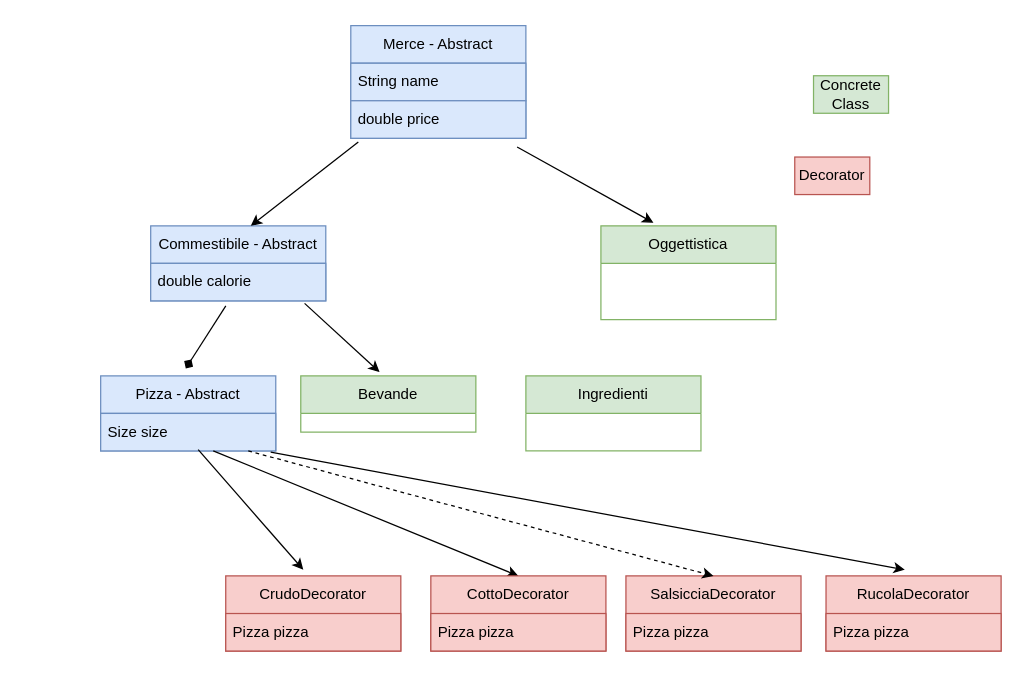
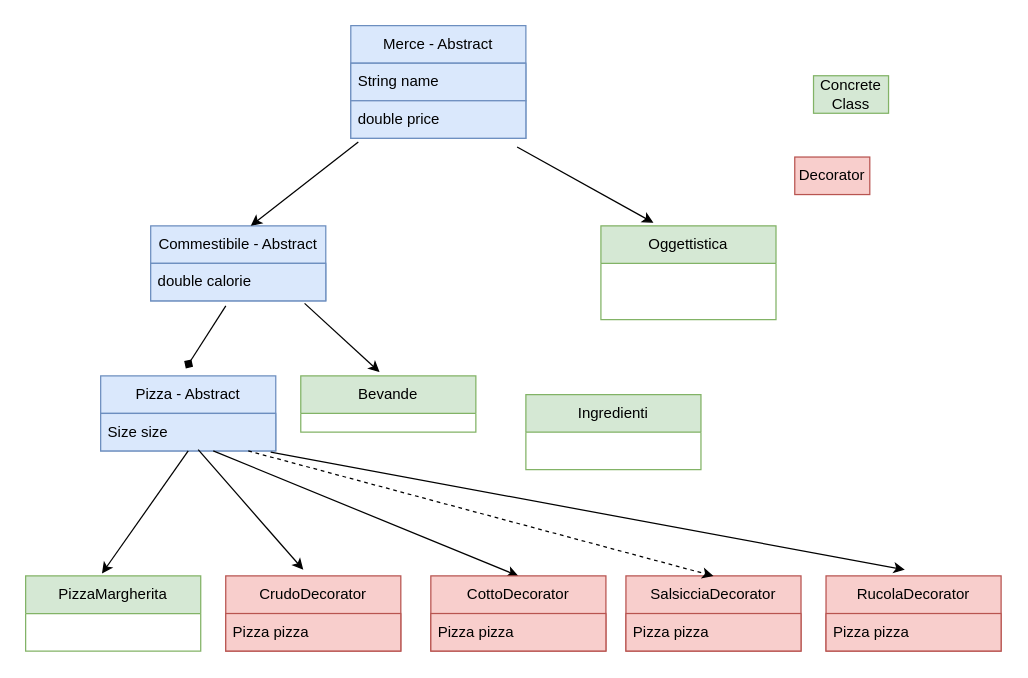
node "Ingredienti": moved (613, 413) -> (613, 432)
edge "Pizza - Abstract" -> "PizzaMargherita": added
node "PizzaMargherita": added
